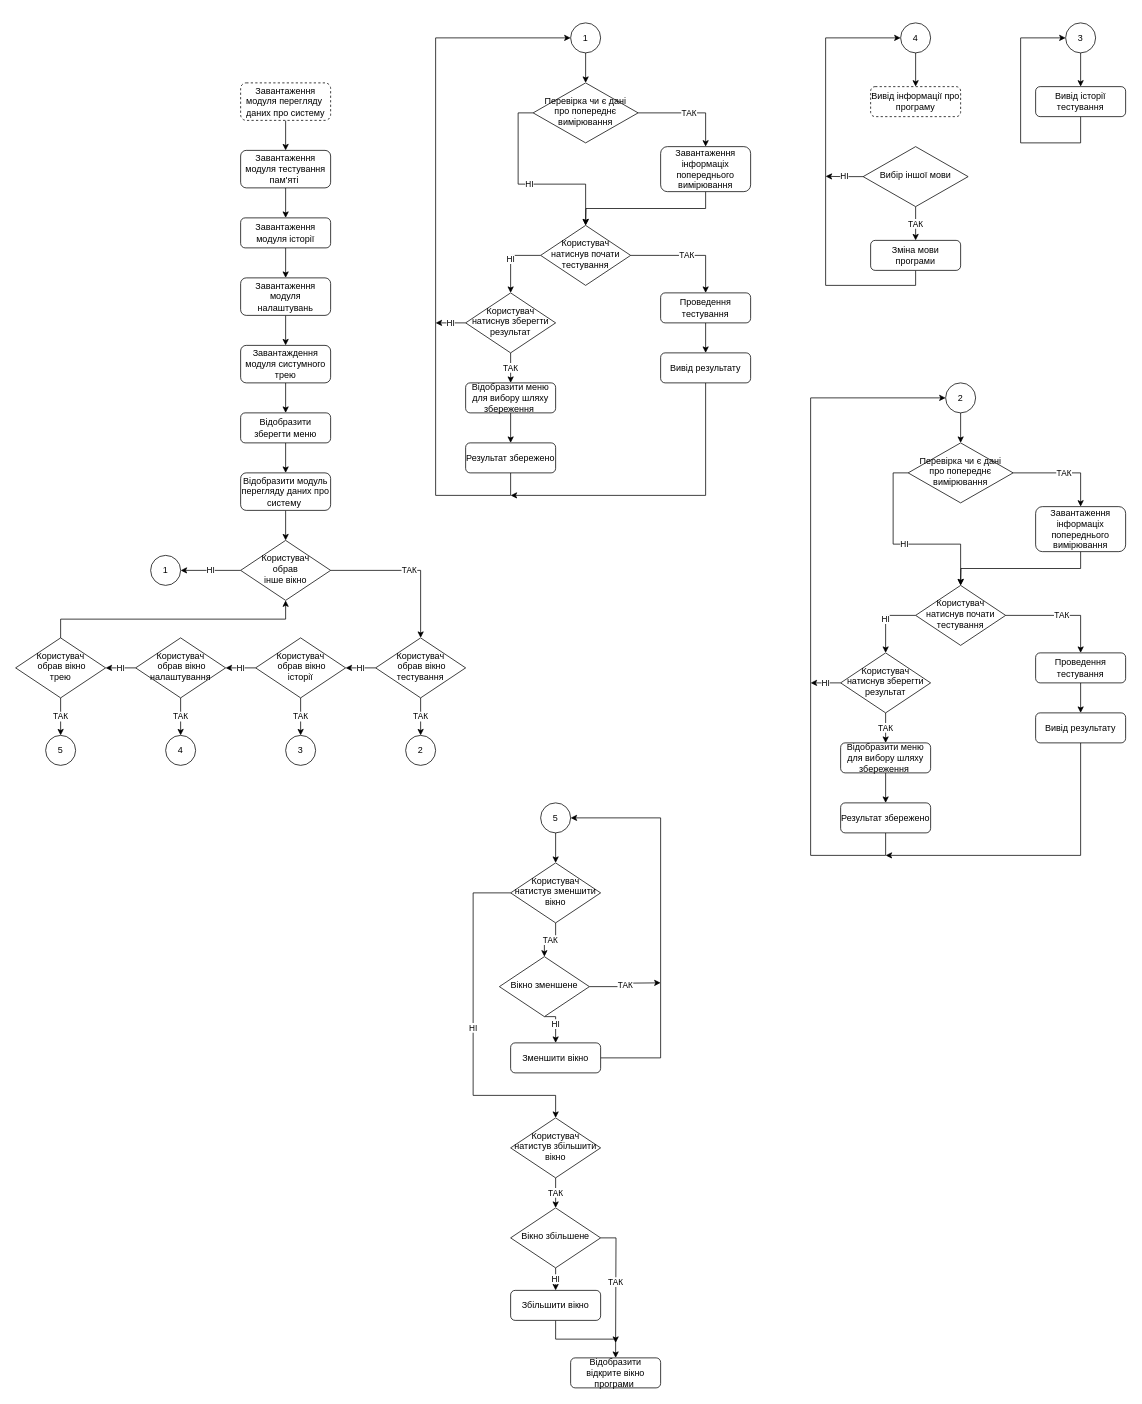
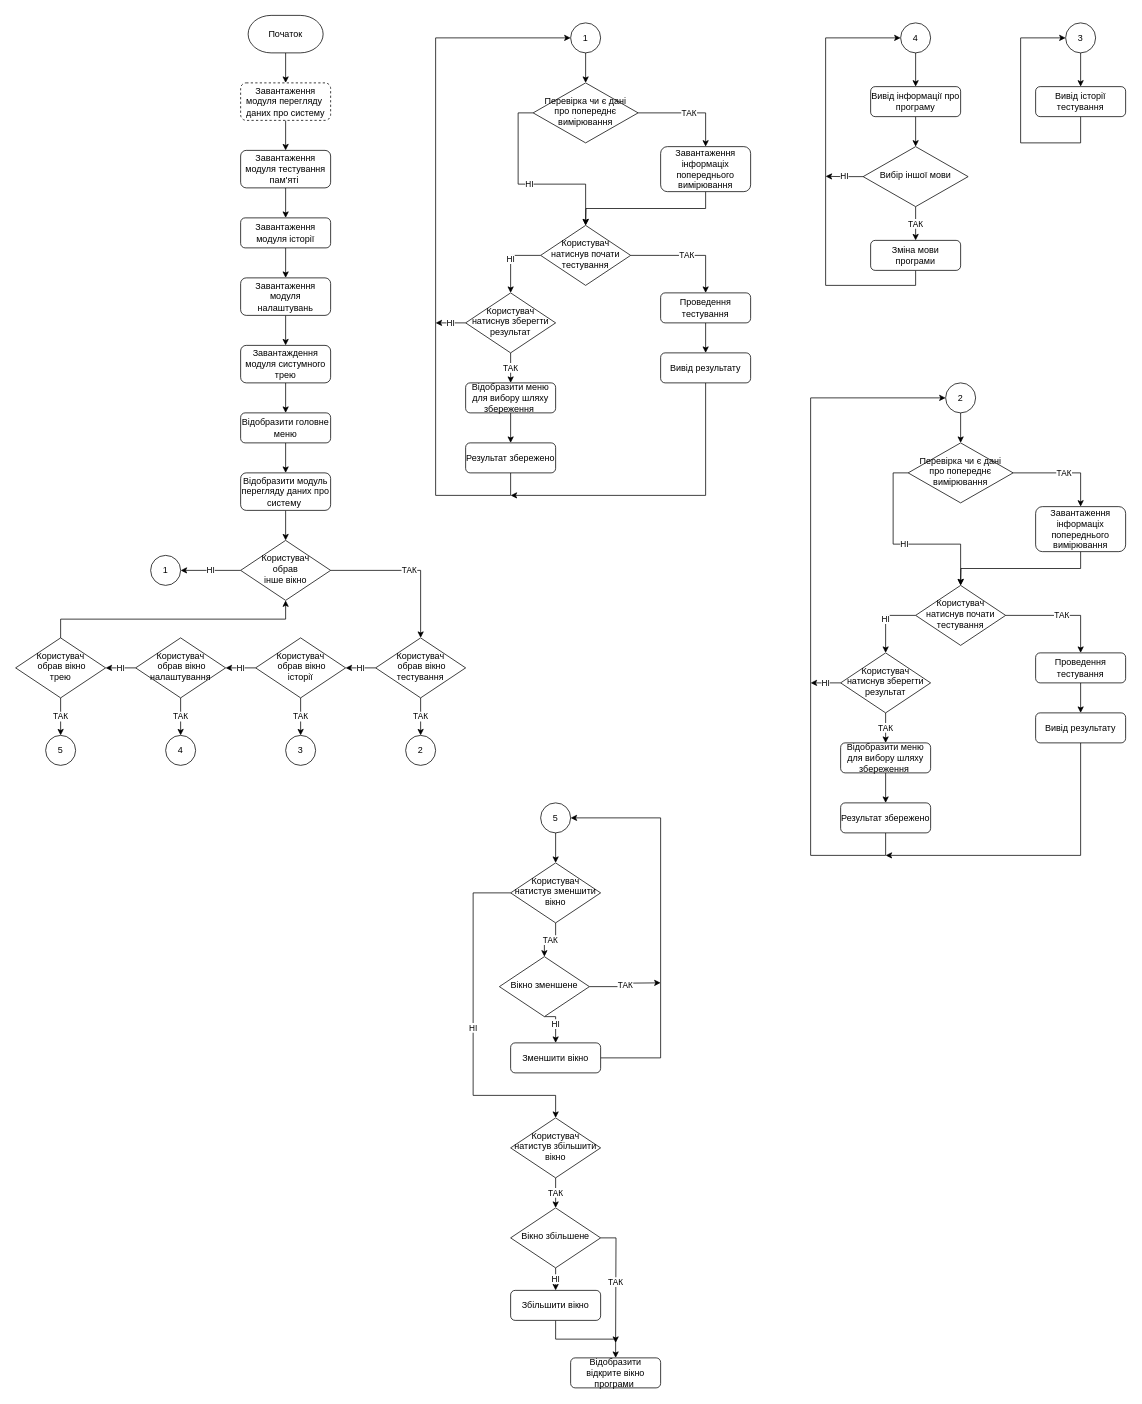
node "Початок": added
edge "Початок" -> "Завантаження модуля перегляду даних про систему": added
node "Вивід інформації про програму": style dashed -> solid
edge "Вивід інформації про програму" -> "Вибір іншої мови": added
node "Відобразити зберегти меню": label "Відобразити зберегти меню" -> "Відобразити головне меню"
